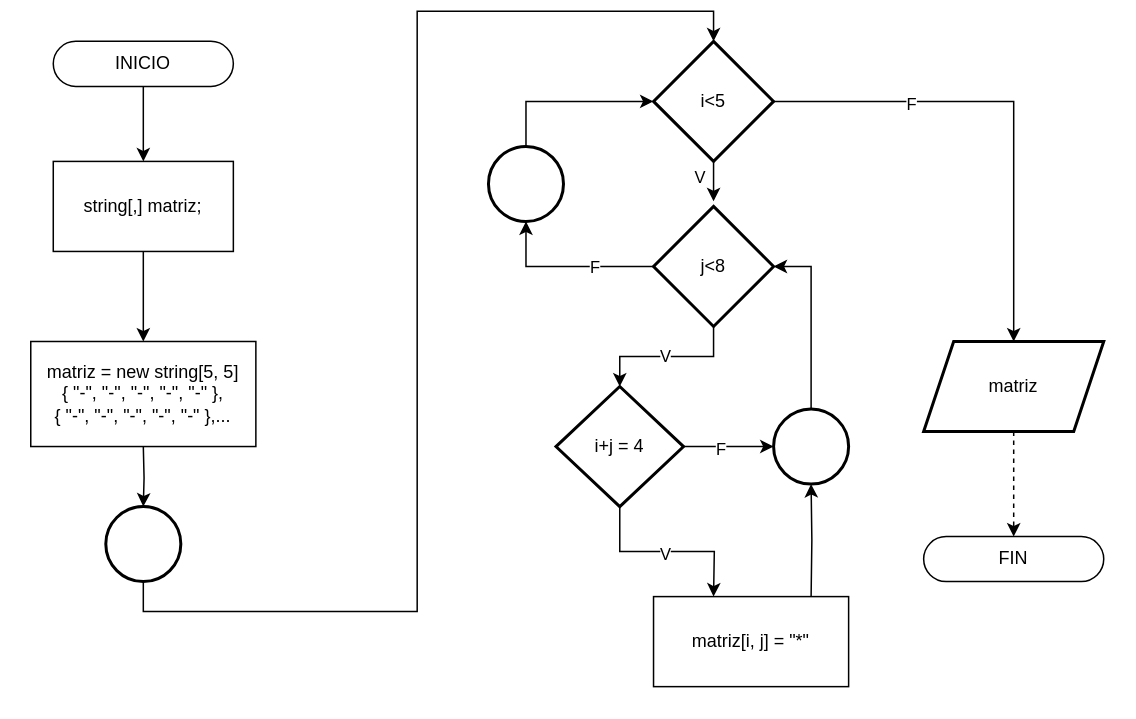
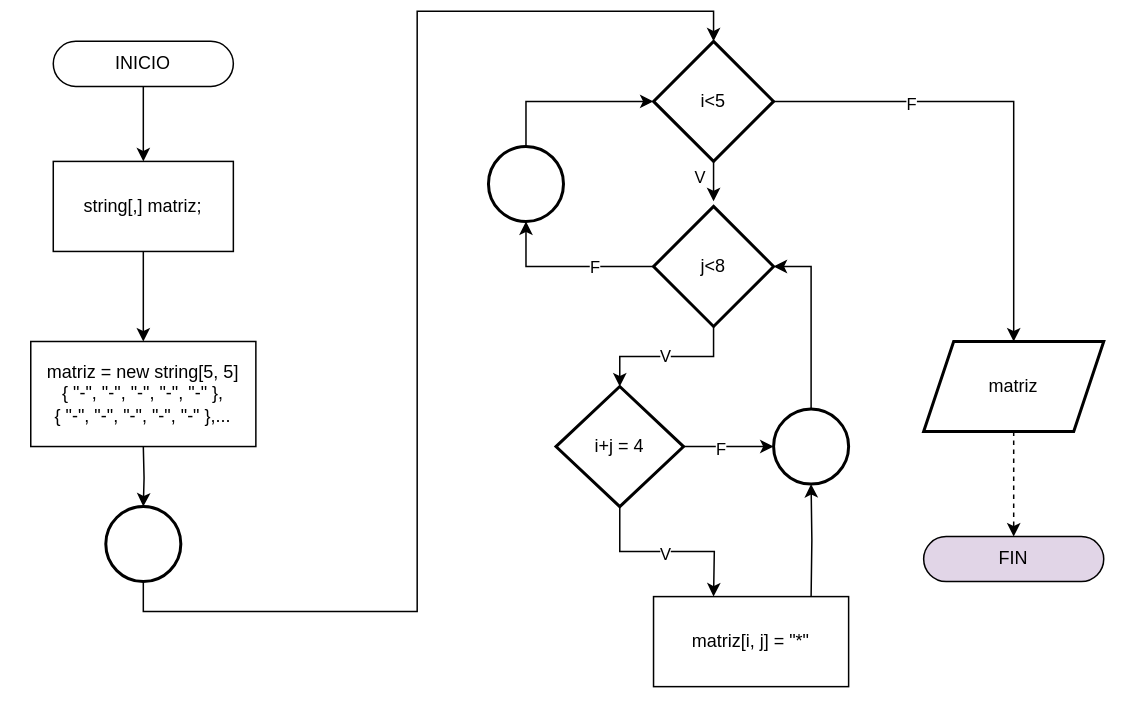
node "FIN": fillcolor #ffffff -> #e1d5e7
